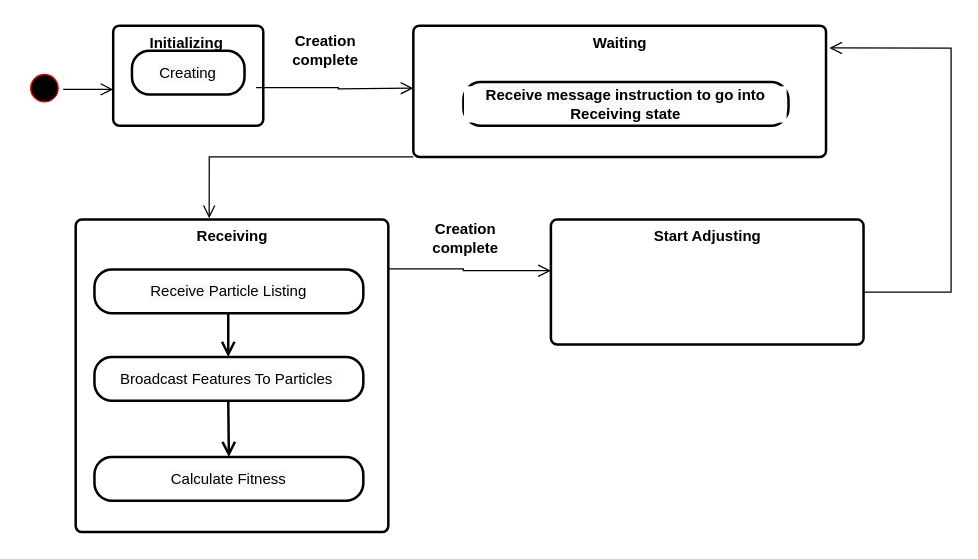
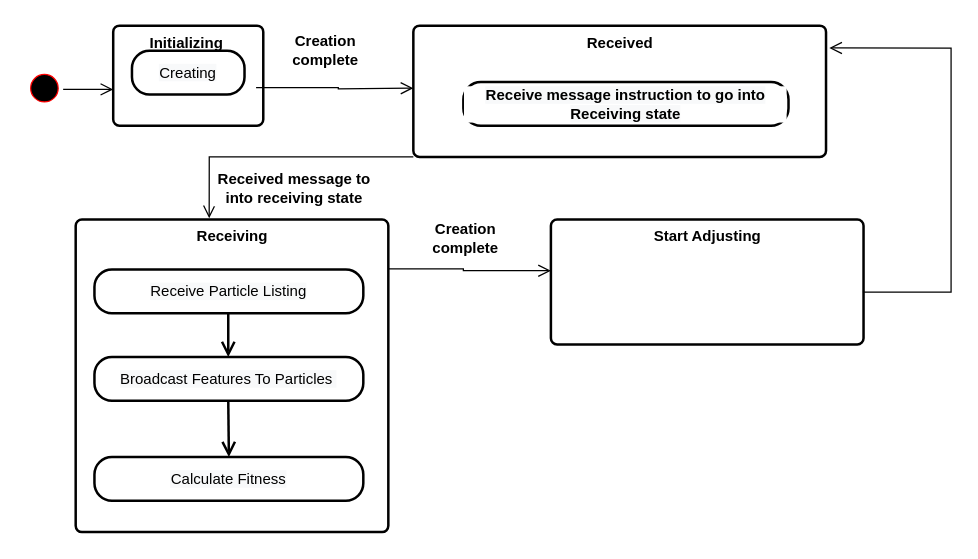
node "Waiting": label "Waiting" -> "Received"
node "Received message to into receiving state": added
